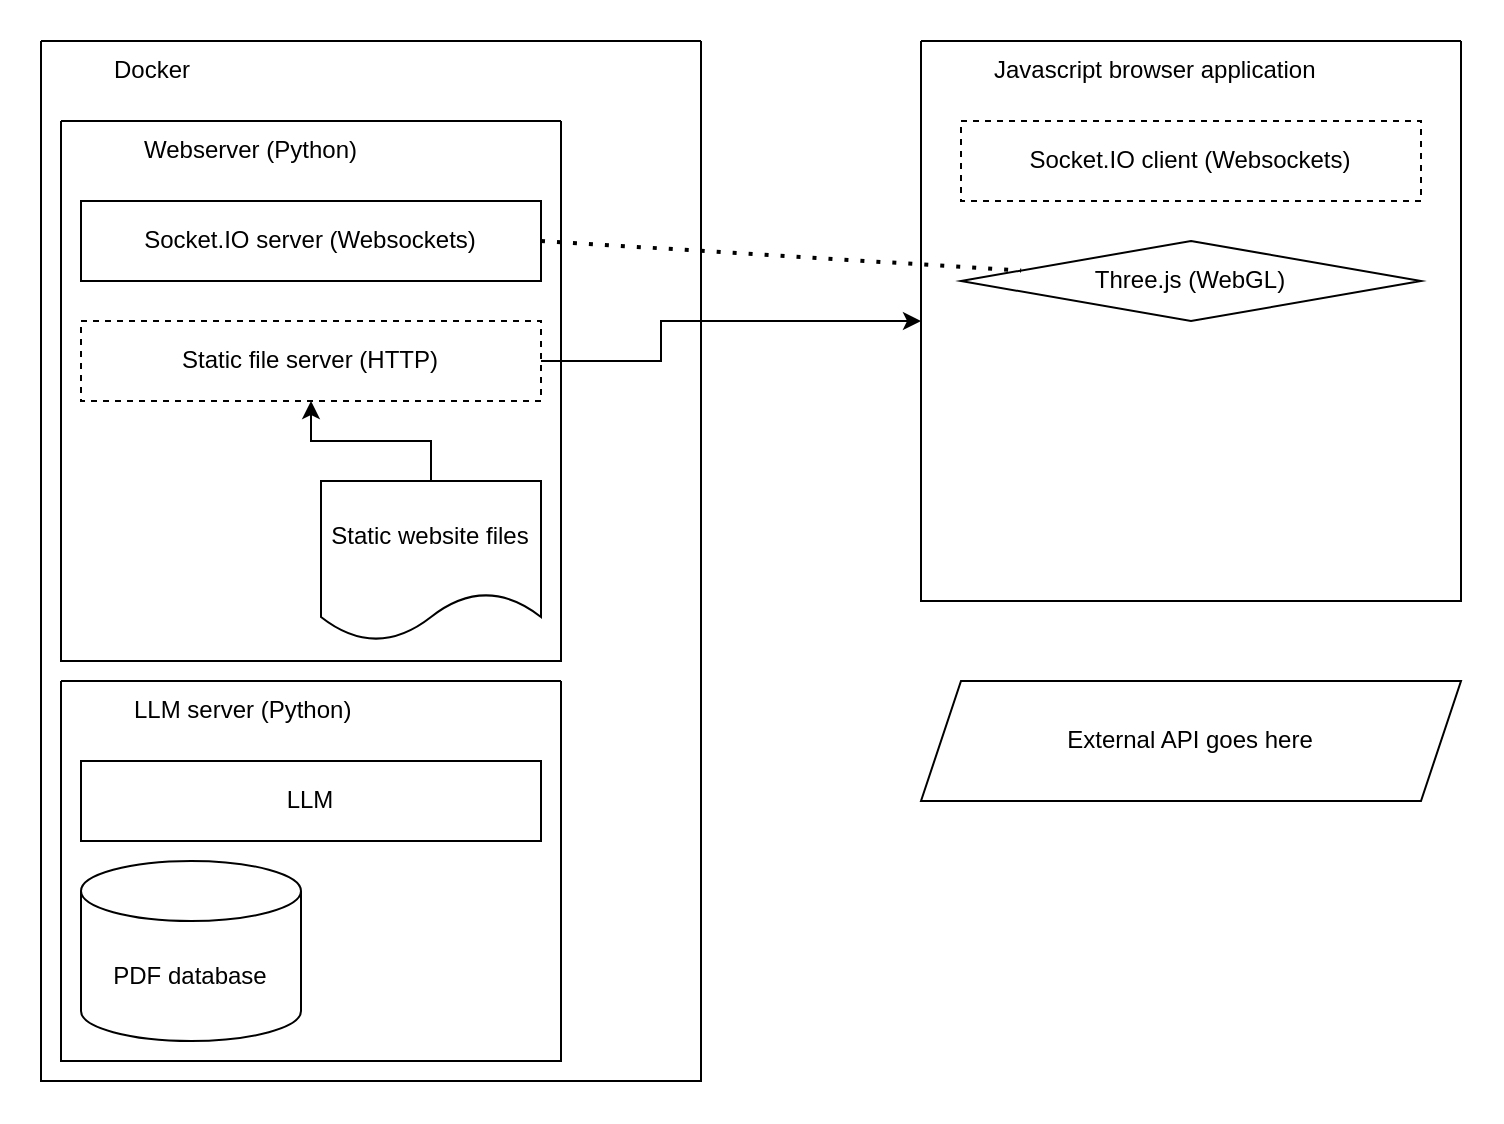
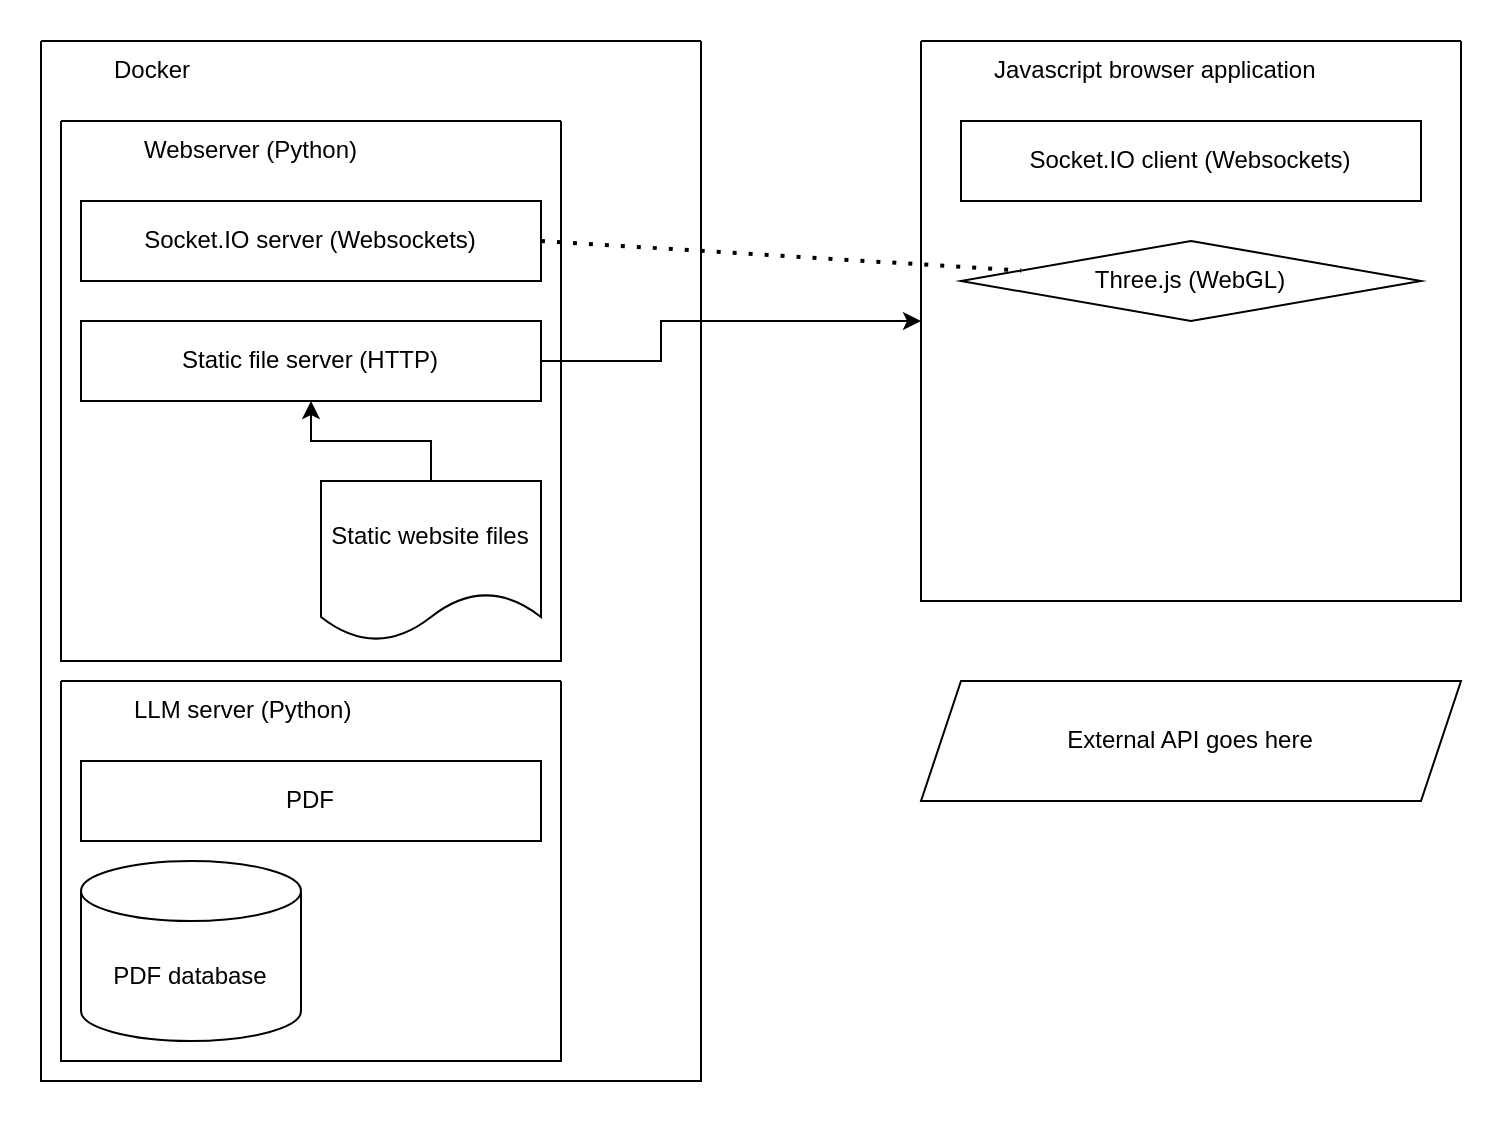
node "Socket.IO client (Websockets)": style dashed -> solid
node "Static file server (HTTP)": style dashed -> solid
node "LLM": label "LLM" -> "PDF"
